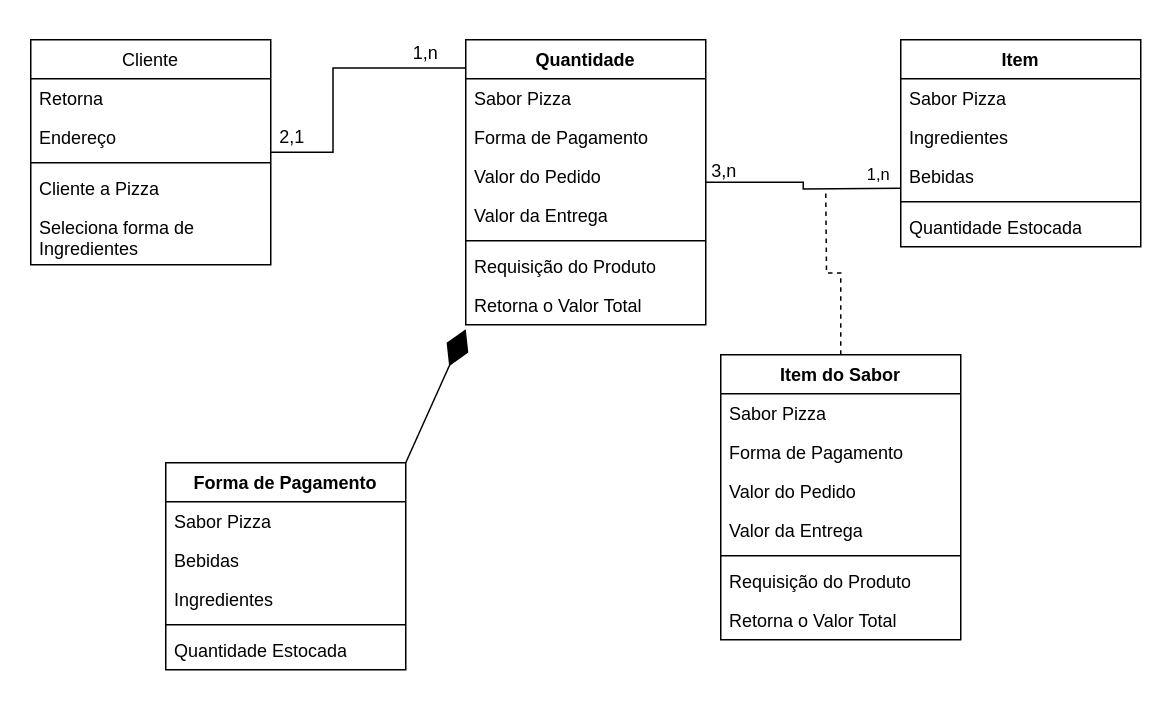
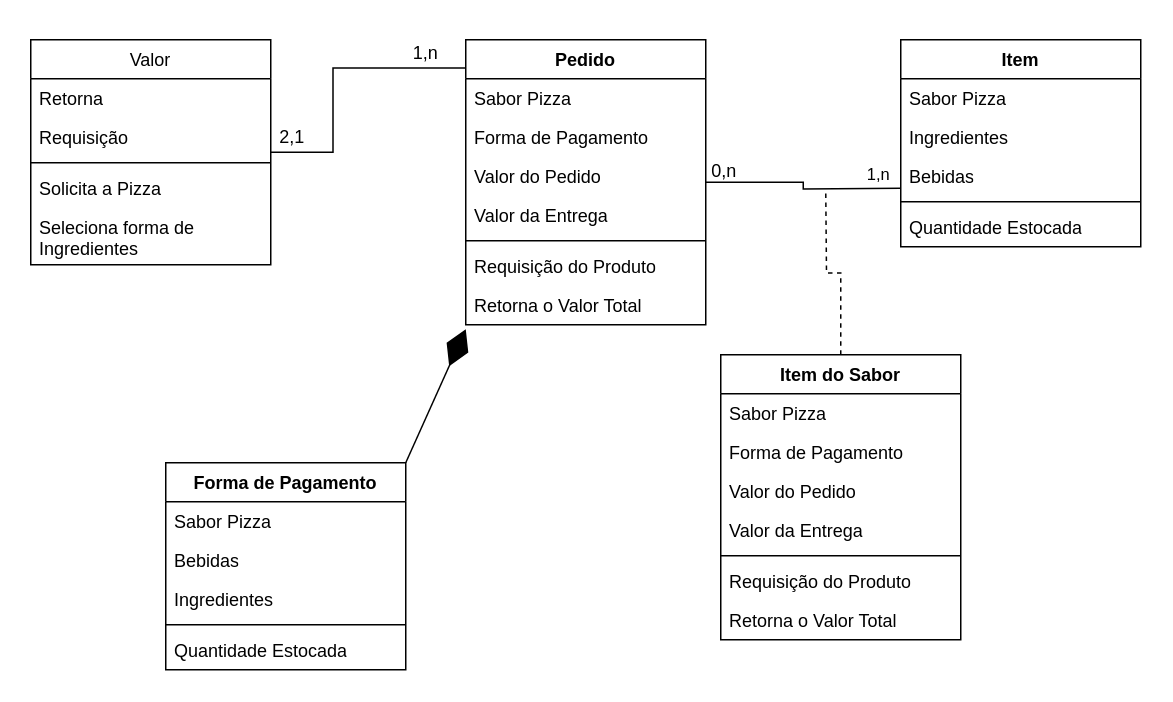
node "Cliente": label "Cliente" -> "Valor"
node "Quantidade": label "Quantidade" -> "Pedido"
node "Endereço": label "Endereço" -> "Requisição"
node "3,n": label "3,n" -> "0,n"
node "Cliente a Pizza": label "Cliente a Pizza" -> "Solicita a Pizza"
